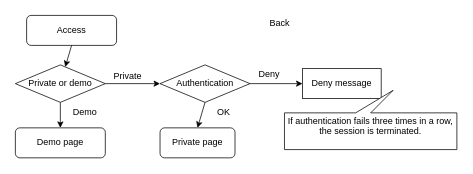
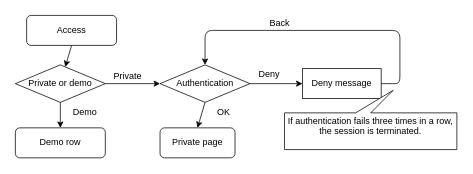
edge "Deny message" -> "Authentication": added
node "Demo page": label "Demo page" -> "Demo row"
